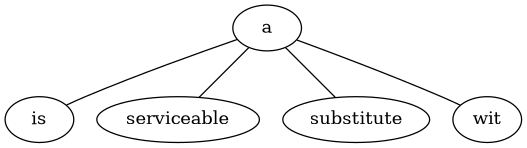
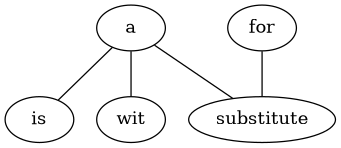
node "for": added
node "serviceable": removed
